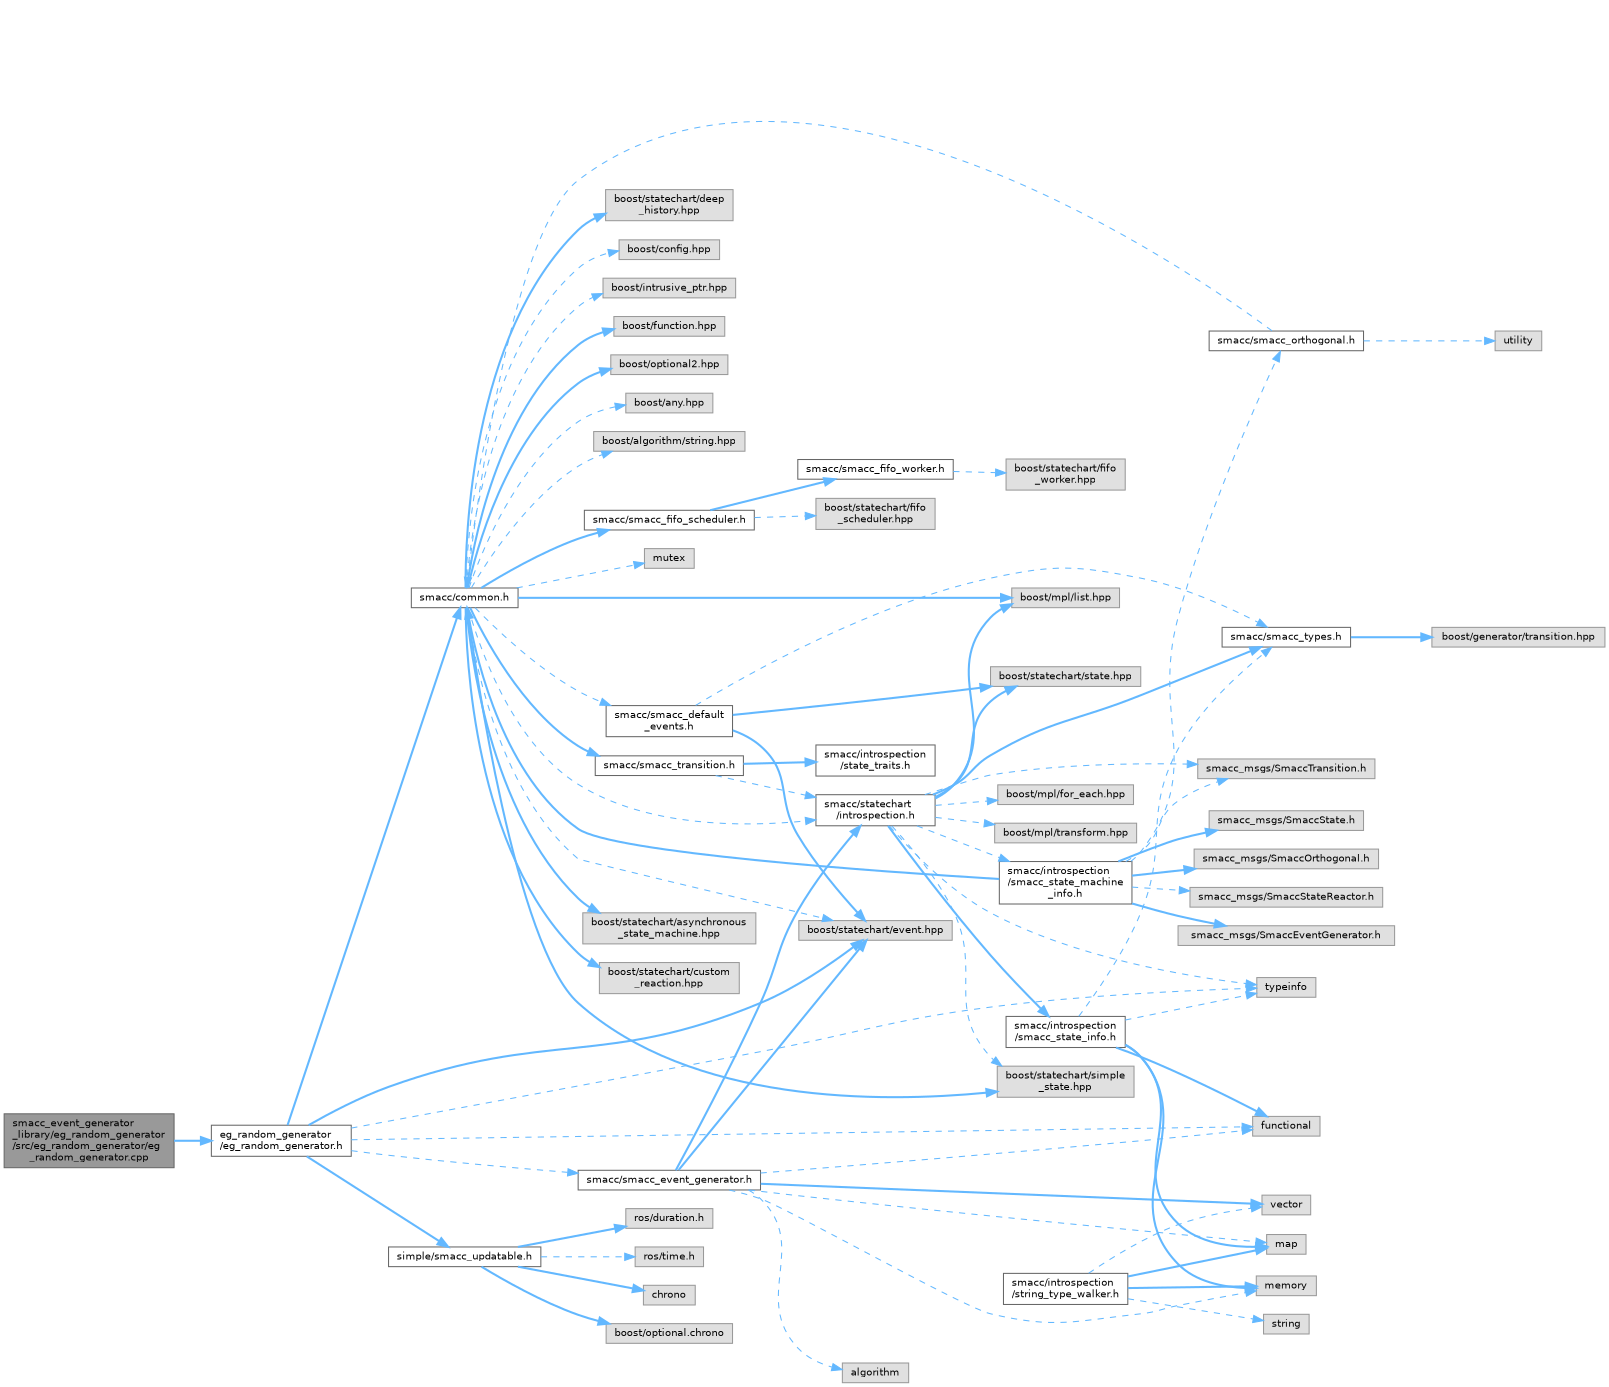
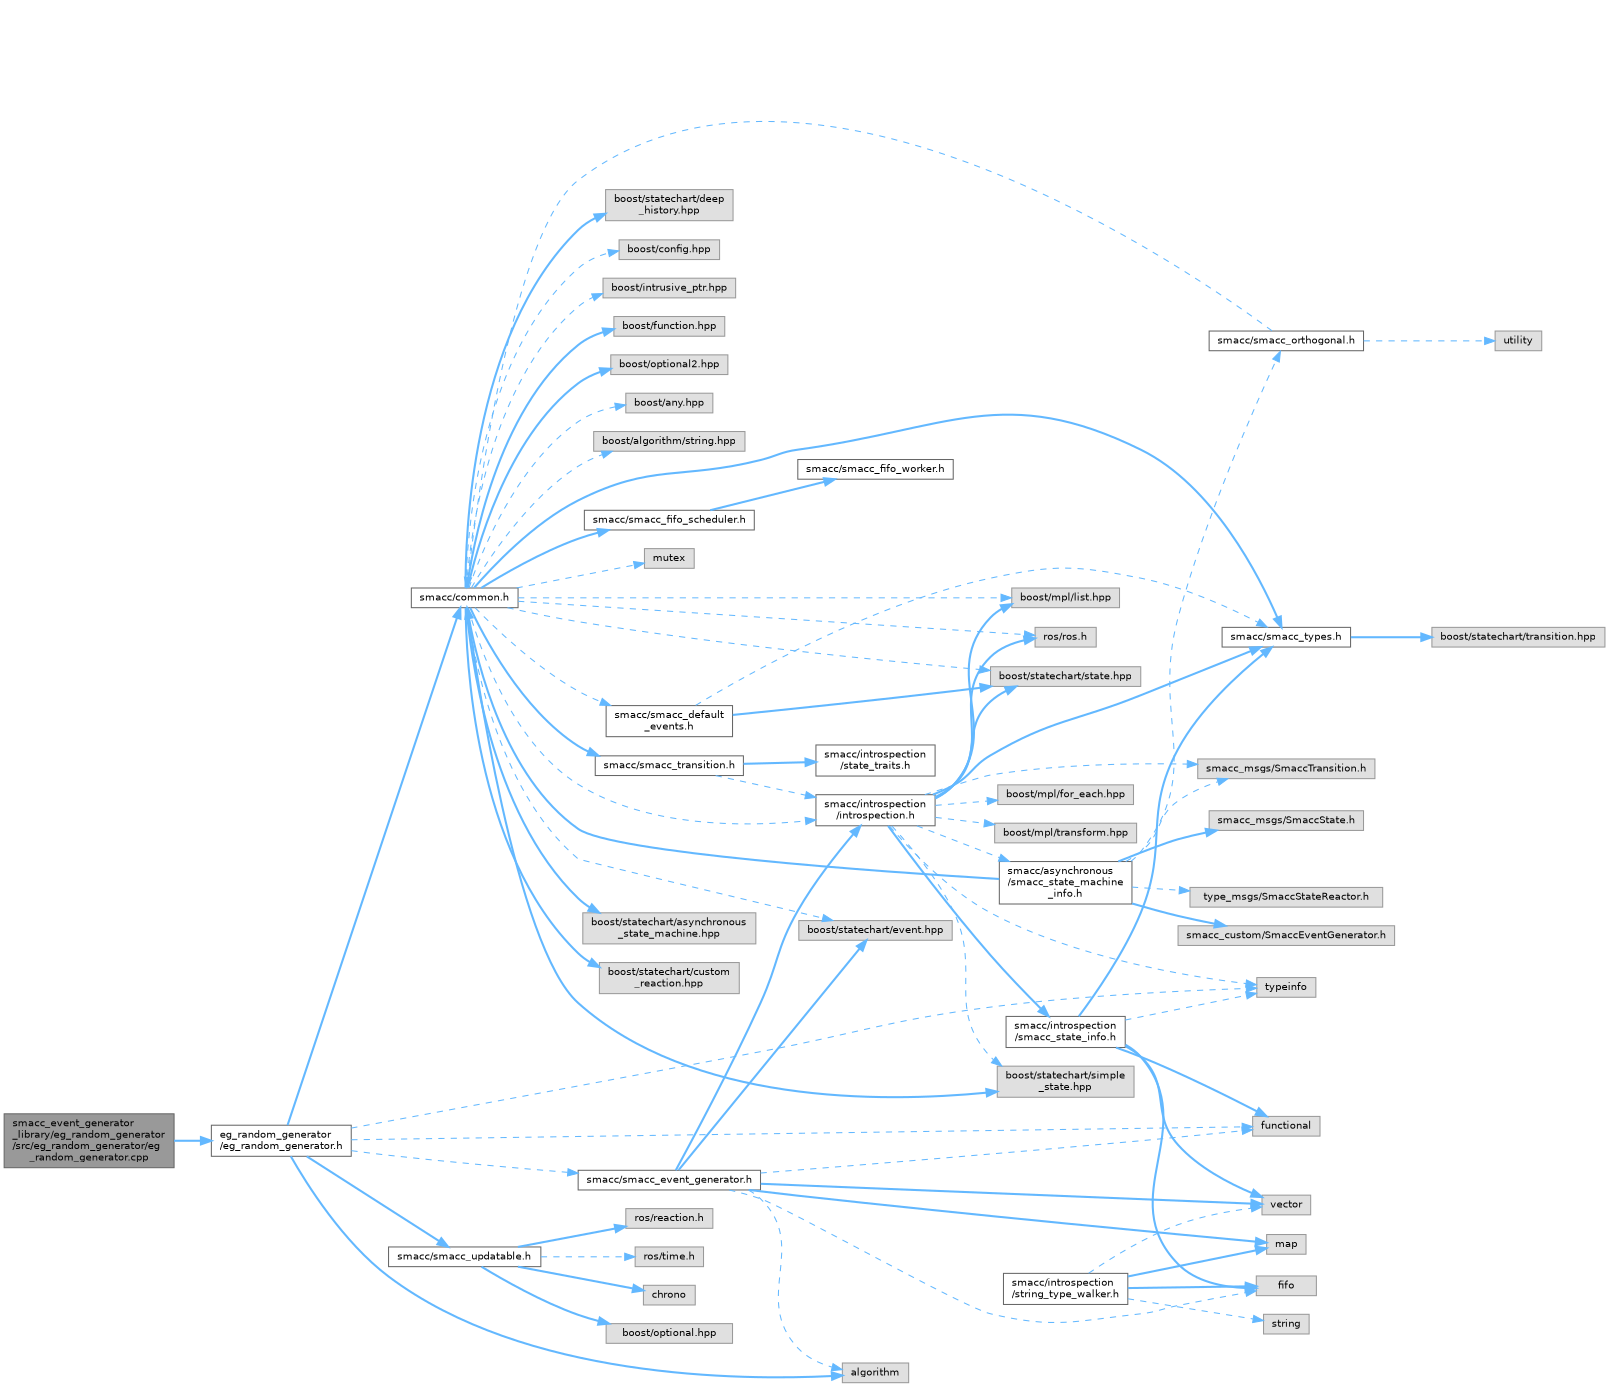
edge "smacc/common.h" -> "smacc/smacc_types.h": added
node "boost/statechart/fifo _worker.hpp": removed
node "boost/statechart/fifo _scheduler.hpp": removed
edge "smacc/common.h" -> "boost/mpl/list.hpp": style bold -> dashed
node "ros/ros.h": added
node "boost/generator/transition.hpp": label "boost/generator/transition.hpp" -> "boost/statechart/transition.hpp"
edge "smacc/common.h" -> "boost/statechart/state.hpp": added
edge "smacc/introspection /smacc_state_info.h" -> "smacc/smacc_types.h": style dashed -> bold
node "smacc/statechart /introspection.h": label "smacc/statechart /introspection.h" -> "smacc/introspection /introspection.h"
edge "smacc/smacc_default _events.h" -> "boost/statechart/event.hpp": removed
node "smacc_msgs/SmaccOrthogonal.h": removed
node "smacc/introspection /smacc_state_machine _info.h": label "smacc/introspection /smacc_state_machine _info.h" -> "smacc/asynchronous /smacc_state_machine _info.h"
node "smacc_msgs/SmaccStateReactor.h": label "smacc_msgs/SmaccStateReactor.h" -> "type_msgs/SmaccStateReactor.h"
node "smacc_msgs/SmaccEventGenerator.h": label "smacc_msgs/SmaccEventGenerator.h" -> "smacc_custom/SmaccEventGenerator.h"
edge "eg_random_generator /eg_random_generator.h" -> "boost/statechart/event.hpp": now "eg_random_generator /eg_random_generator.h" -> "algorithm"
edge "smacc/introspection /smacc_state_info.h" -> "map": now "smacc/introspection /smacc_state_info.h" -> "vector"
edge "smacc/smacc_event_generator.h" -> "map": style dashed -> bold
node "ros/duration.h": label "ros/duration.h" -> "ros/reaction.h"
node "simple/smacc_updatable.h": label "simple/smacc_updatable.h" -> "smacc/smacc_updatable.h"
node "memory": label "memory" -> "fifo"
node "boost/optional.chrono": label "boost/optional.chrono" -> "boost/optional.hpp"
